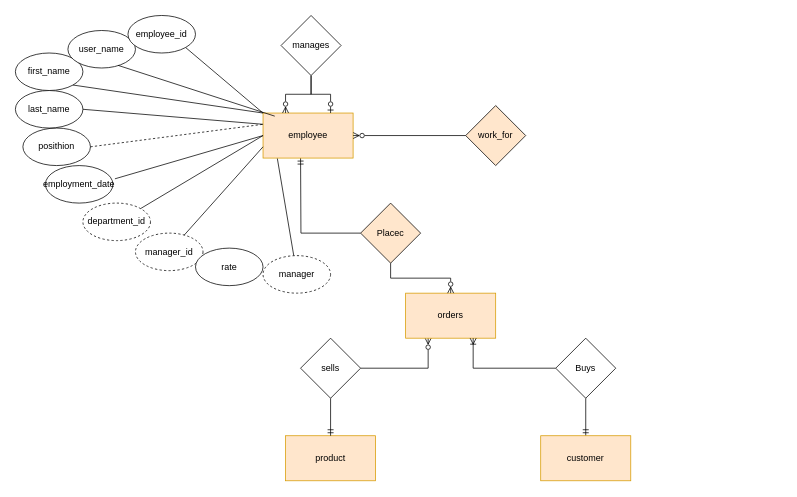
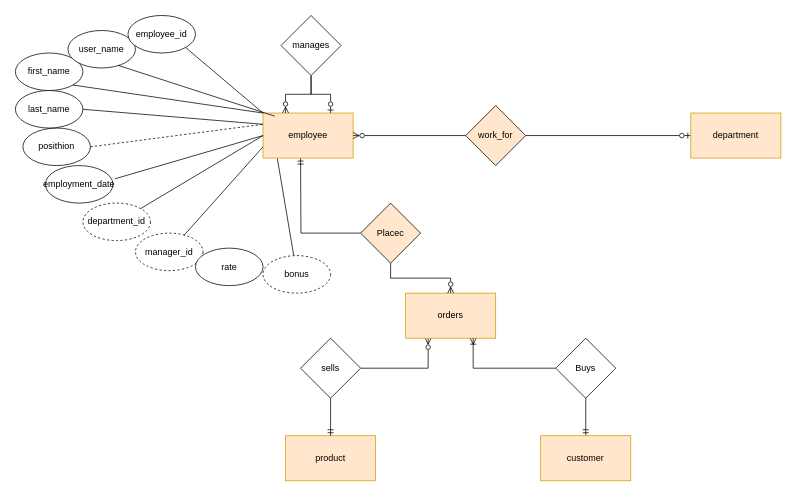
edge "work_for" -> "department": added
node "department": added
node "manager": label "manager" -> "bonus"
